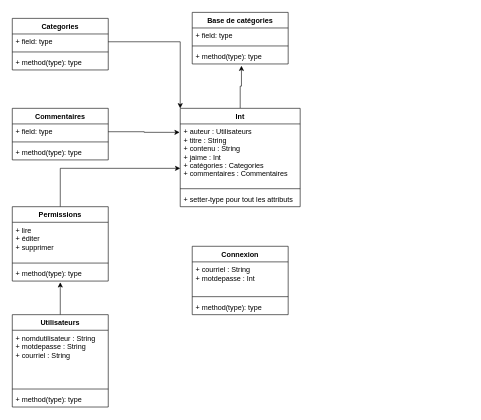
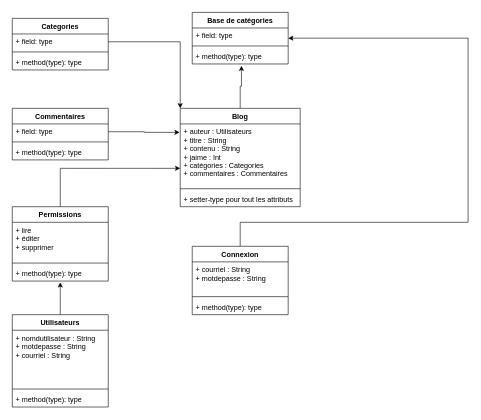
node "Int": label "Int" -> "Blog"
edge "Connexion" -> "Base de catégories": added
node "+ courriel : String + motdepasse : Int": label "+ courriel : String + motdepasse : Int" -> "+ courriel : String + motdepasse : String"
